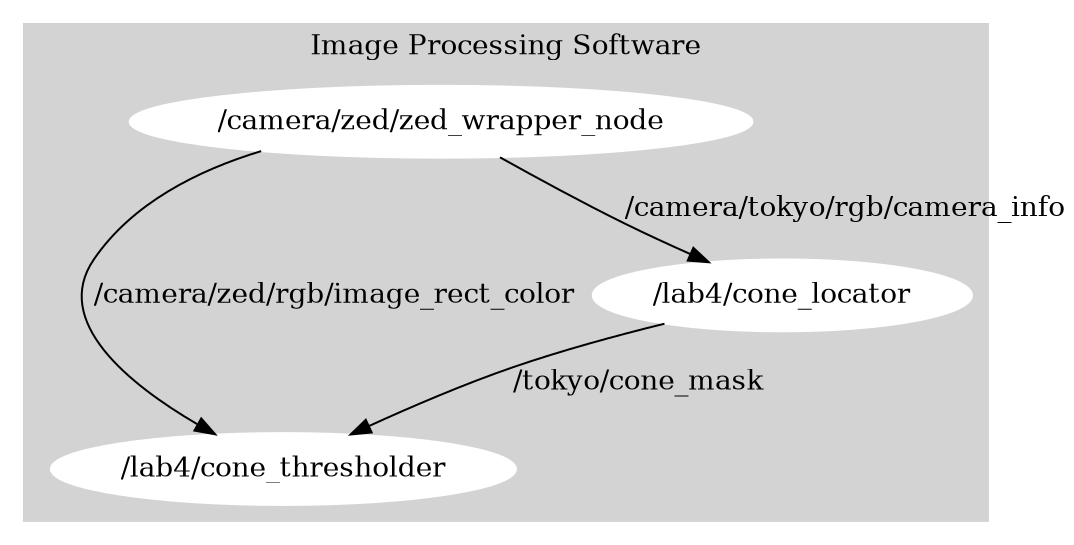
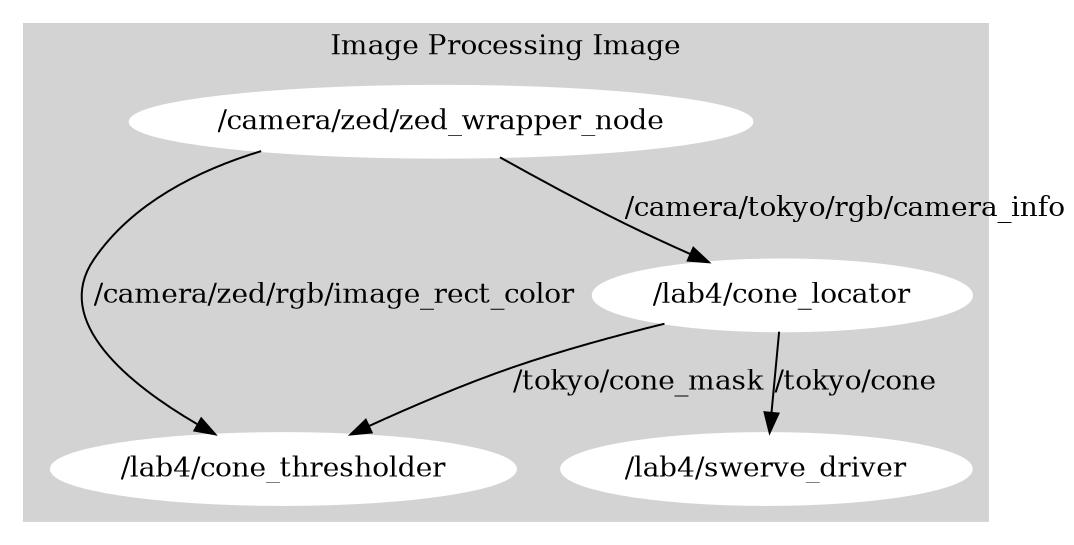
cluster "Image Processing Software": label "Image Processing Software" -> "Image Processing Image"
node "/lab4/swerve_driver": added
